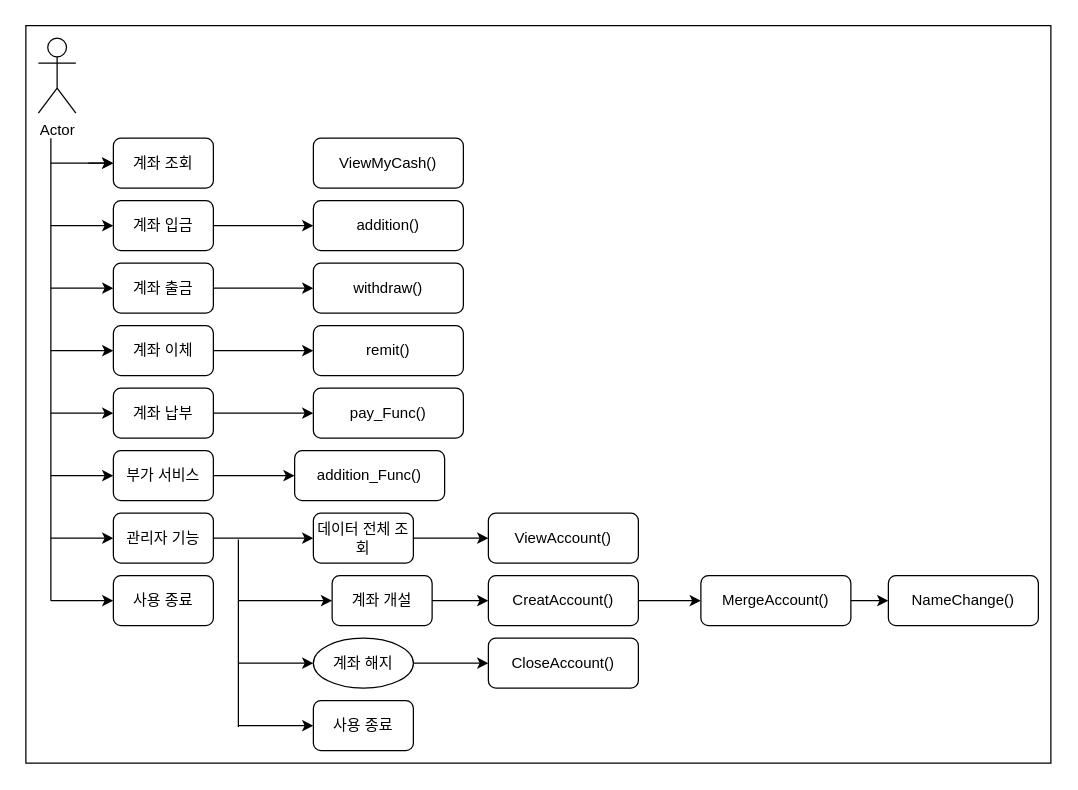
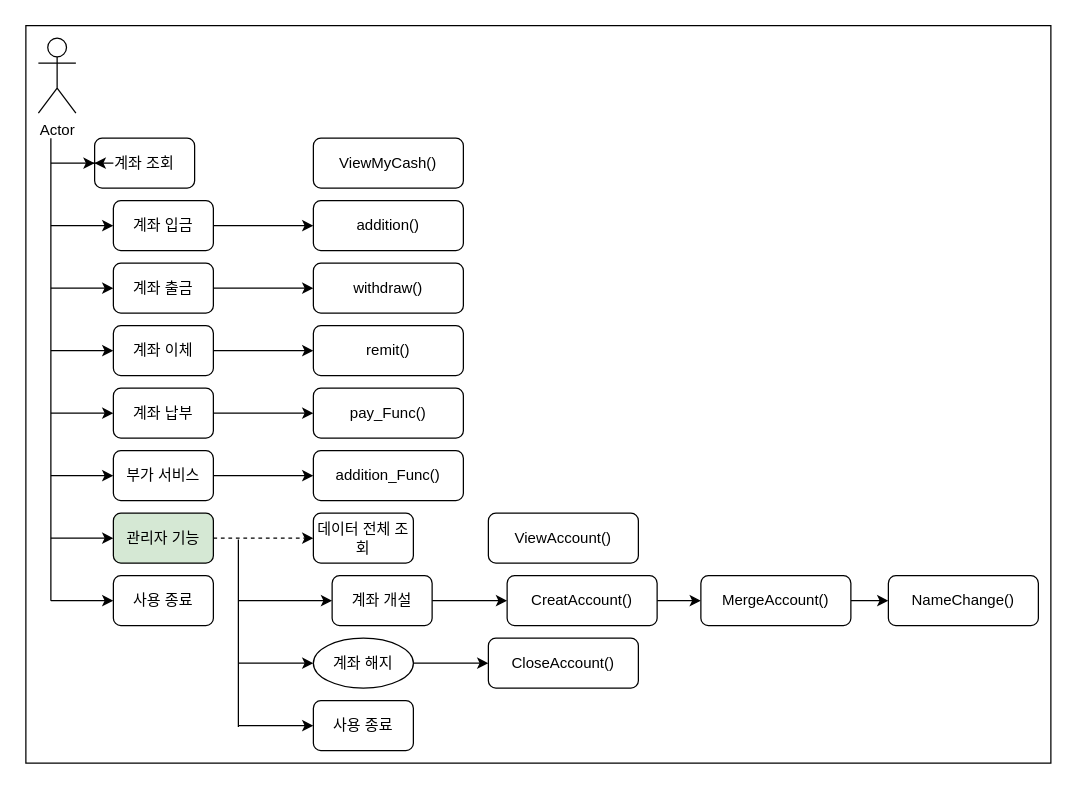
node "계좌 조회": moved (163, 163) -> (144, 163)
node "addition_Func()": moved (369, 476) -> (388, 476)
node "관리자 기능": fillcolor #ffffff -> #d5e8d4
edge "관리자 기능" -> "데이터 전체 조회": style solid -> dashed
edge "데이터 전체 조회" -> "ViewAccount()": removed
node "CreatAccount()": moved (563, 601) -> (582, 601)
